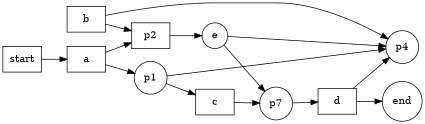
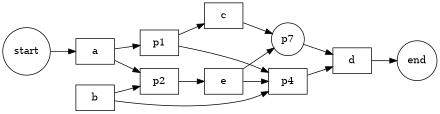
node "e": shape circle -> box
node "p4": shape circle -> box
node "start": shape box -> circle
edge "d" -> "p4": reversed
node "p1": shape circle -> box
